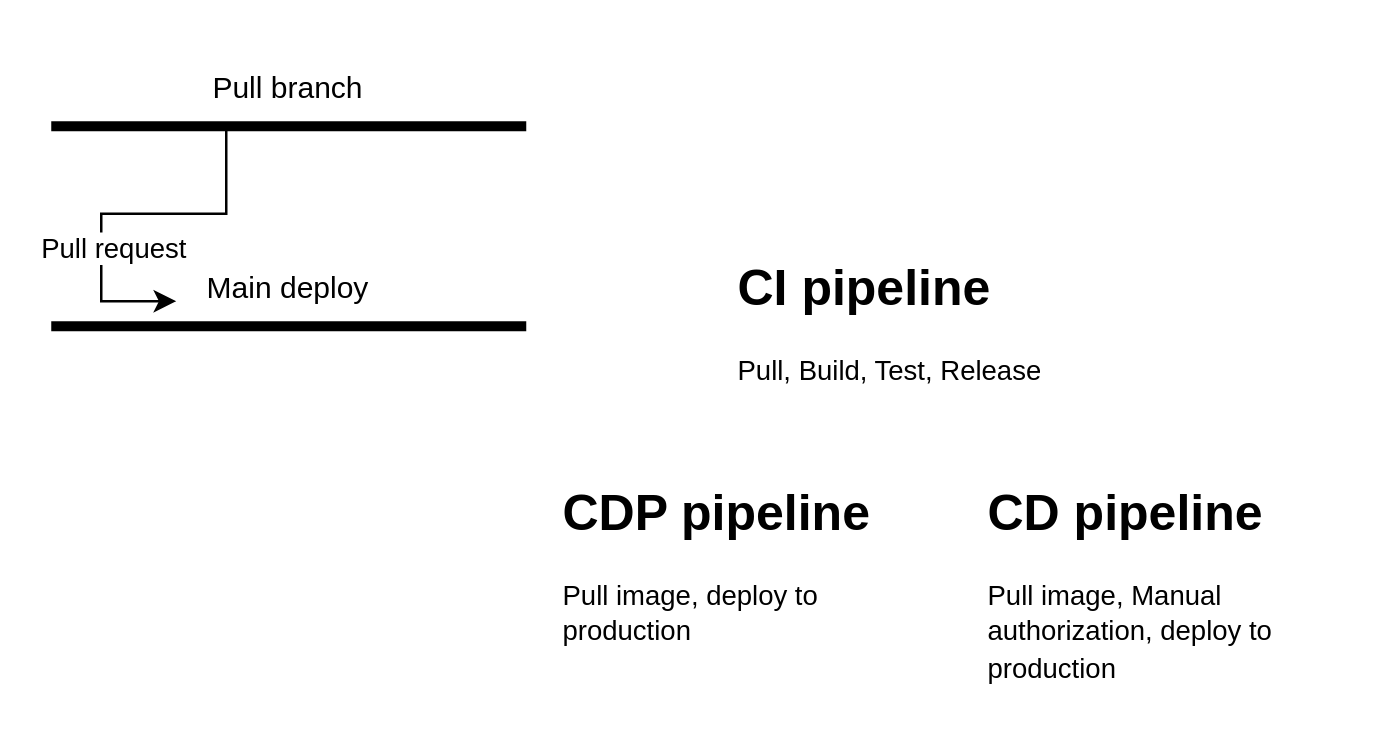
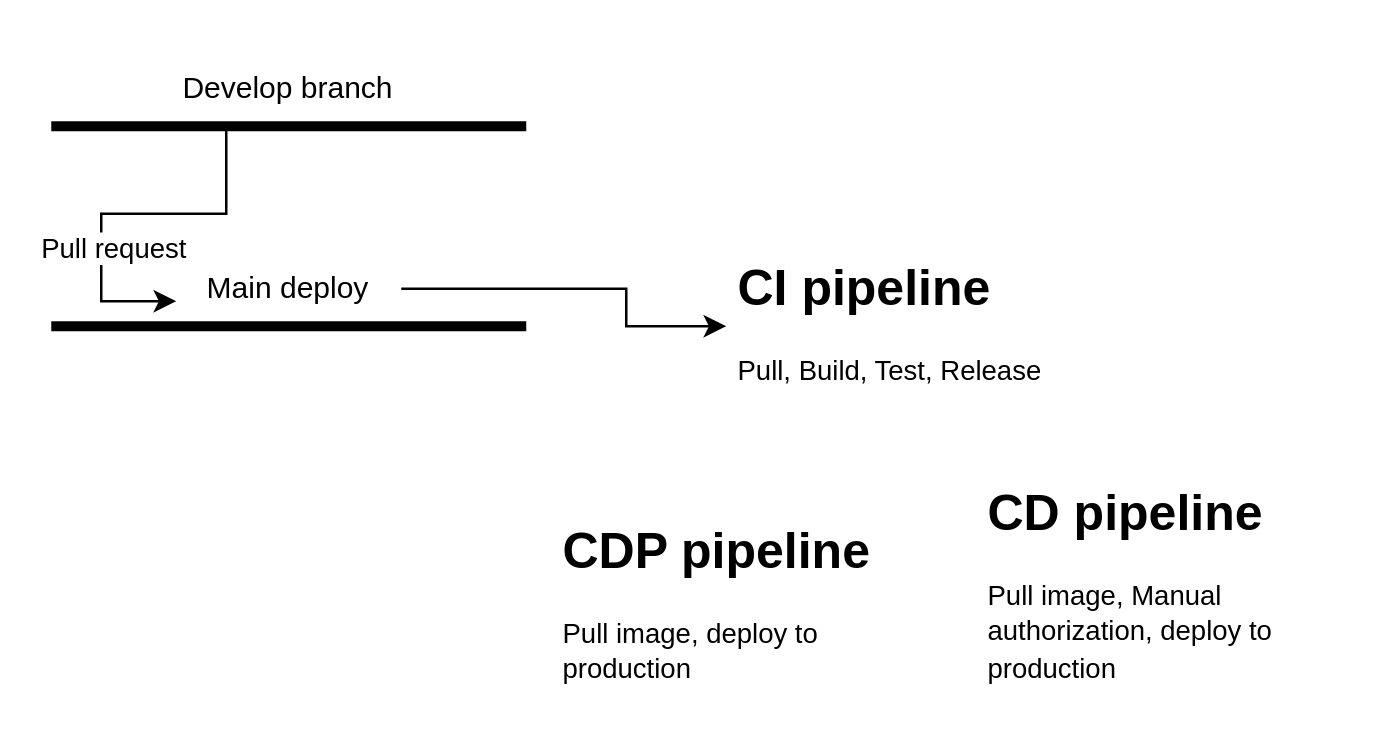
node "Pull branch": label "Pull branch" -> "Develop branch"
edge "Main deploy" -> "CI pipelinePull, Build, Test, Release": added
node "CDP pipelinePull image, deploy to production": moved (726, 564) -> (726, 601)
